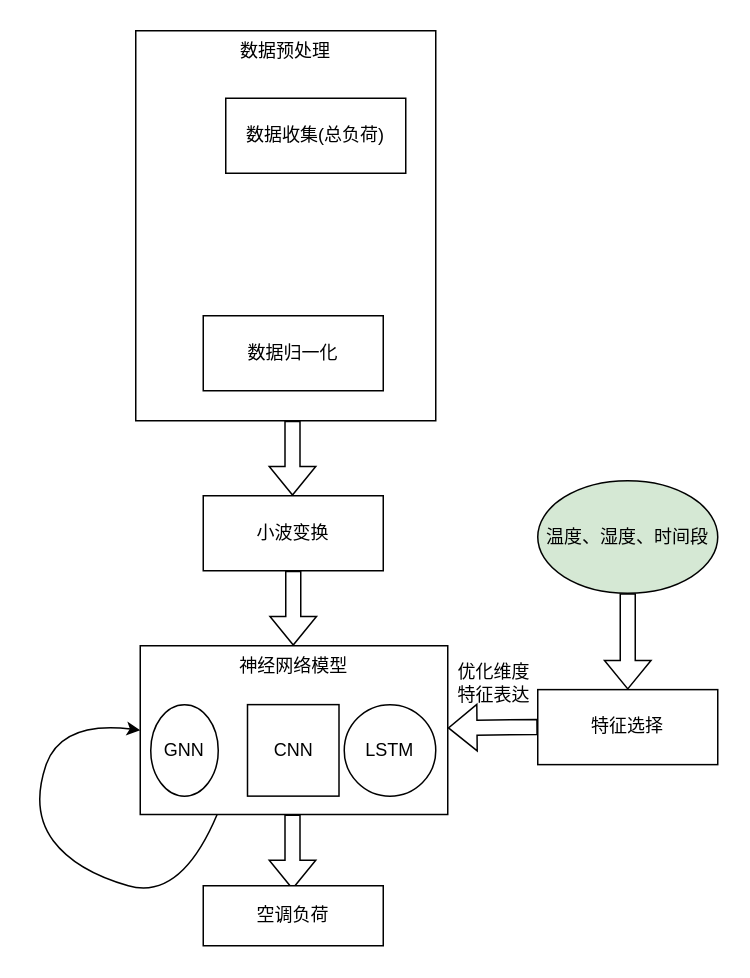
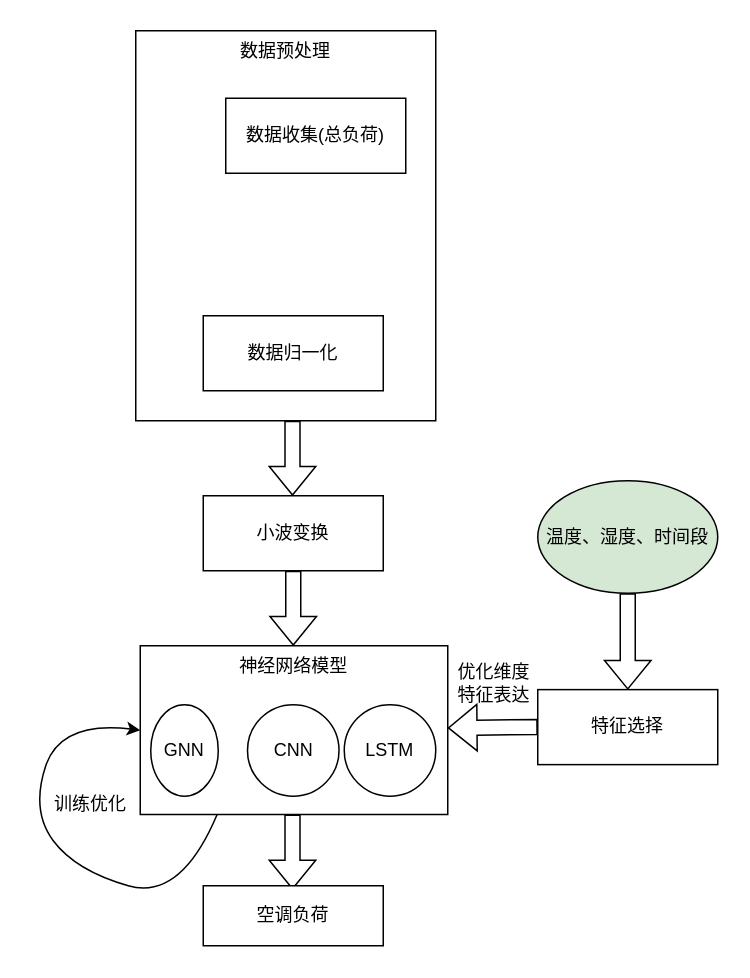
node "CNN": shape rectangle -> ellipse
node "训练优化": added
